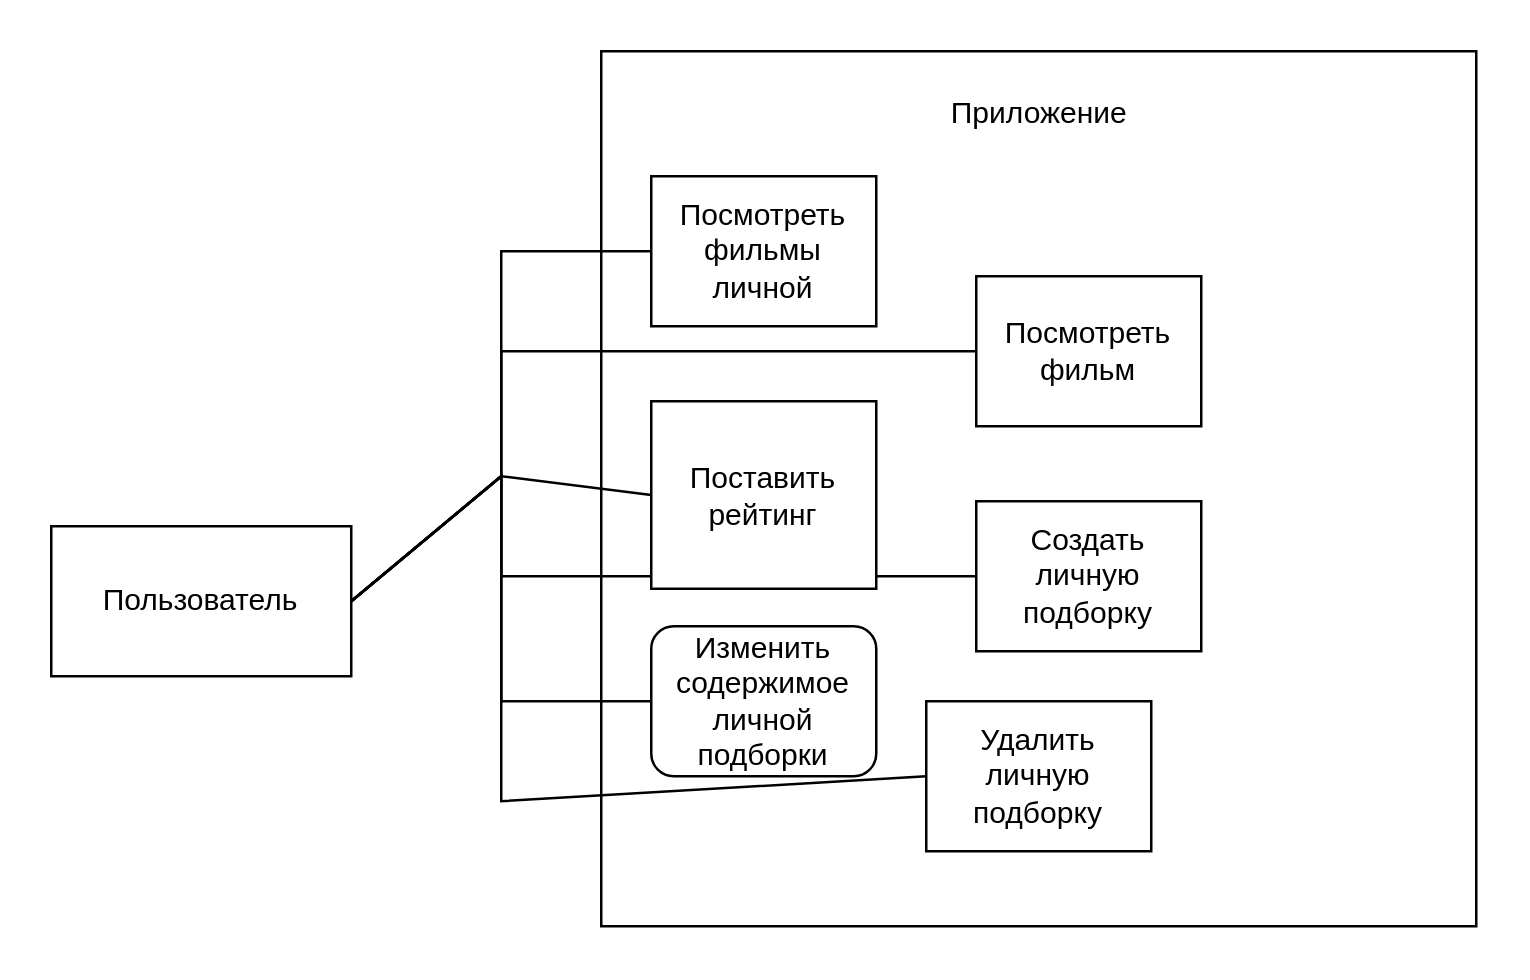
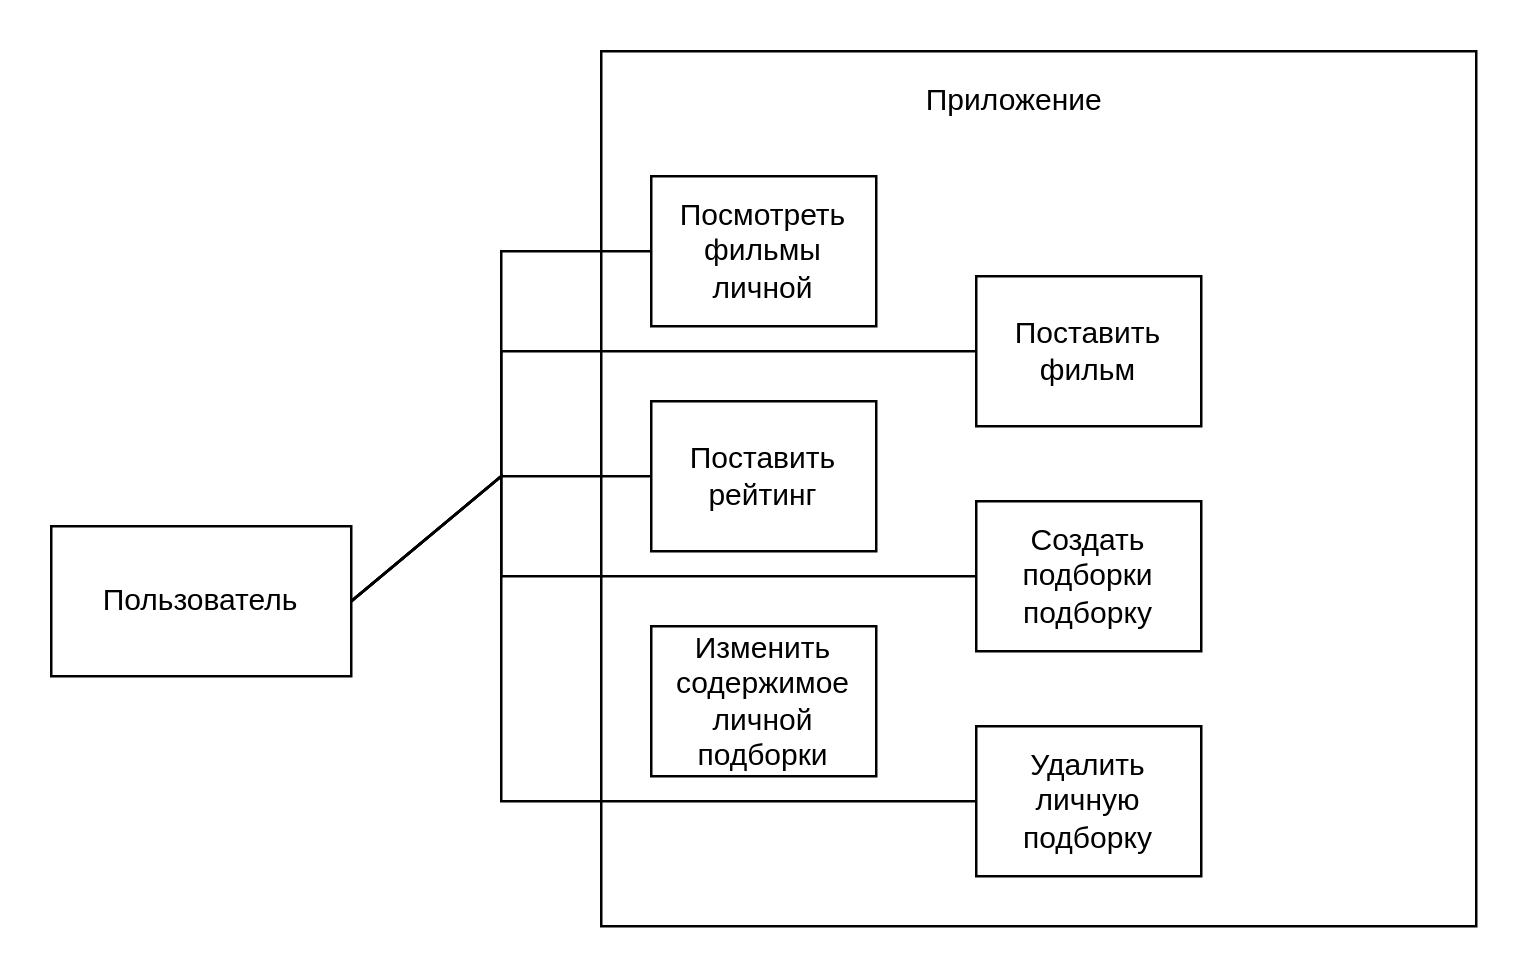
node "Приложение": moved (1039, 114) -> (1014, 101)
node "Посмотреть фильм": label "Посмотреть фильм" -> "Поставить фильм"
node "Поставить рейтинг": size 225x188 -> 225x150
node "Создать личную подборку": label "Создать личную подборку" -> "Создать подборки подборку"
edge "Пользователь" -- "Изменить содержимое личной подборки": removed
node "Изменить содержимое личной подборки": shape rounded rectangle -> rectangle
node "Удалить личную подборку": moved (1039, 776) -> (1089, 801)
